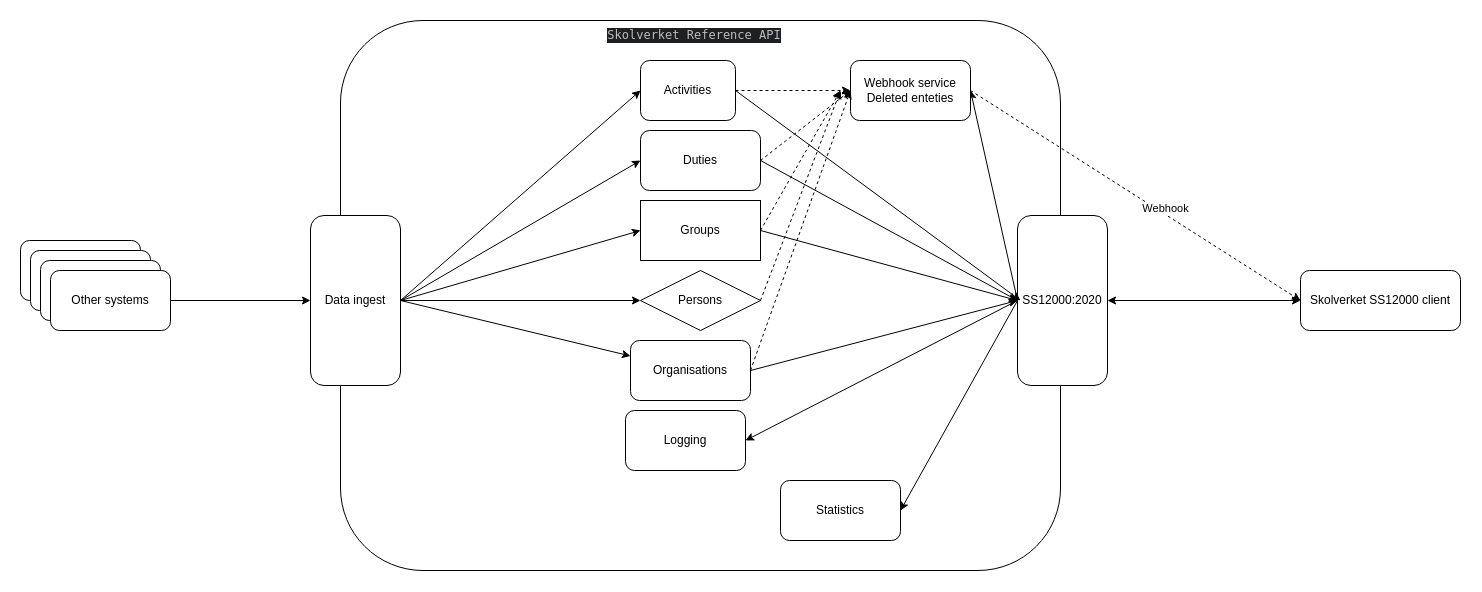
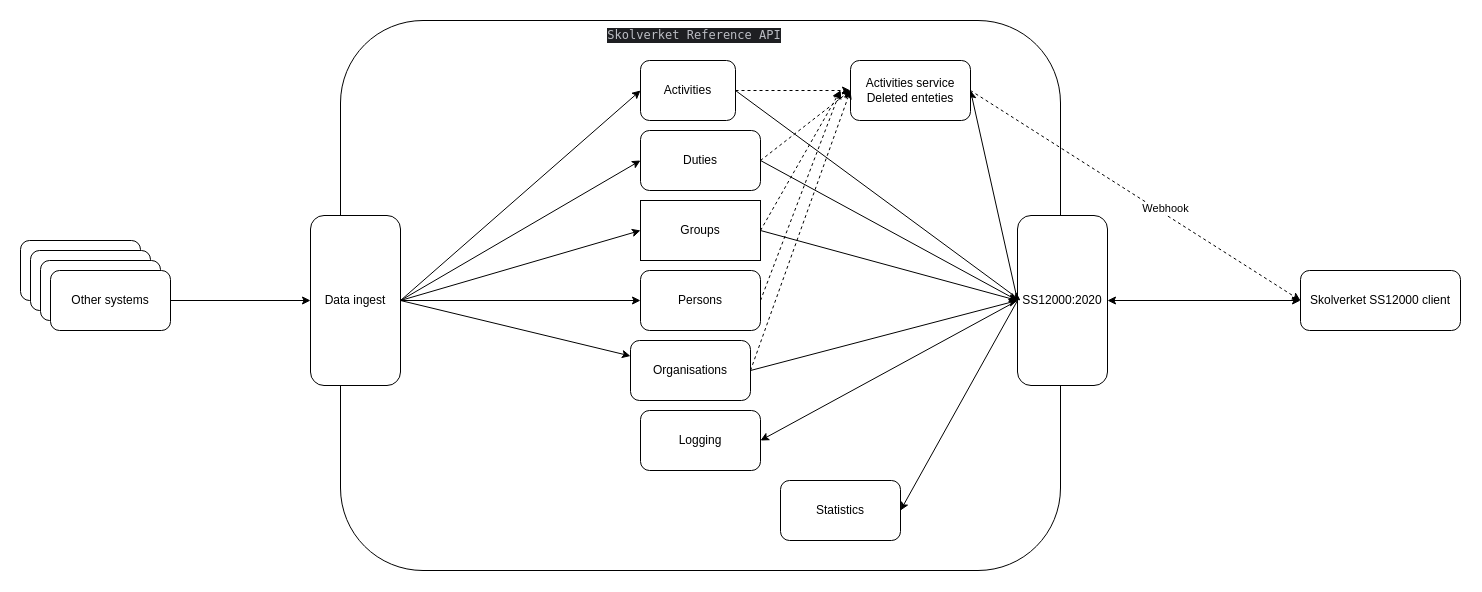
node "Webhook service Deleted enteties": label "Webhook service Deleted enteties" -> "Activities service Deleted enteties"
node "Persons": shape diamond -> rounded rectangle
node "Logging": moved (686, 441) -> (701, 441)
